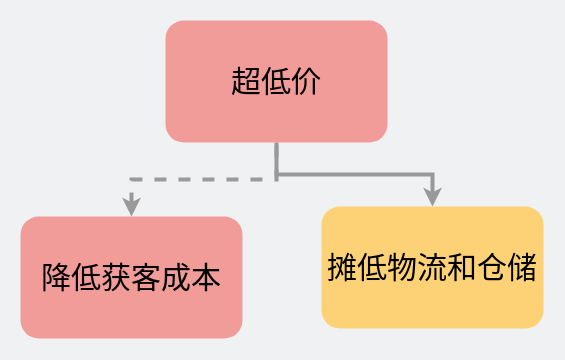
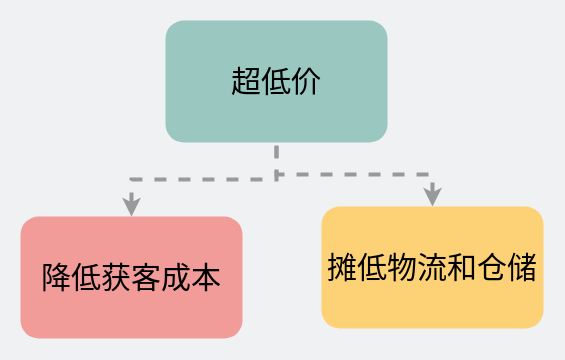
node "超低价": fillcolor #f19c99 -> #9ac7bf
edge "超低价" -> "摊低物流和仓储": style solid -> dashed
